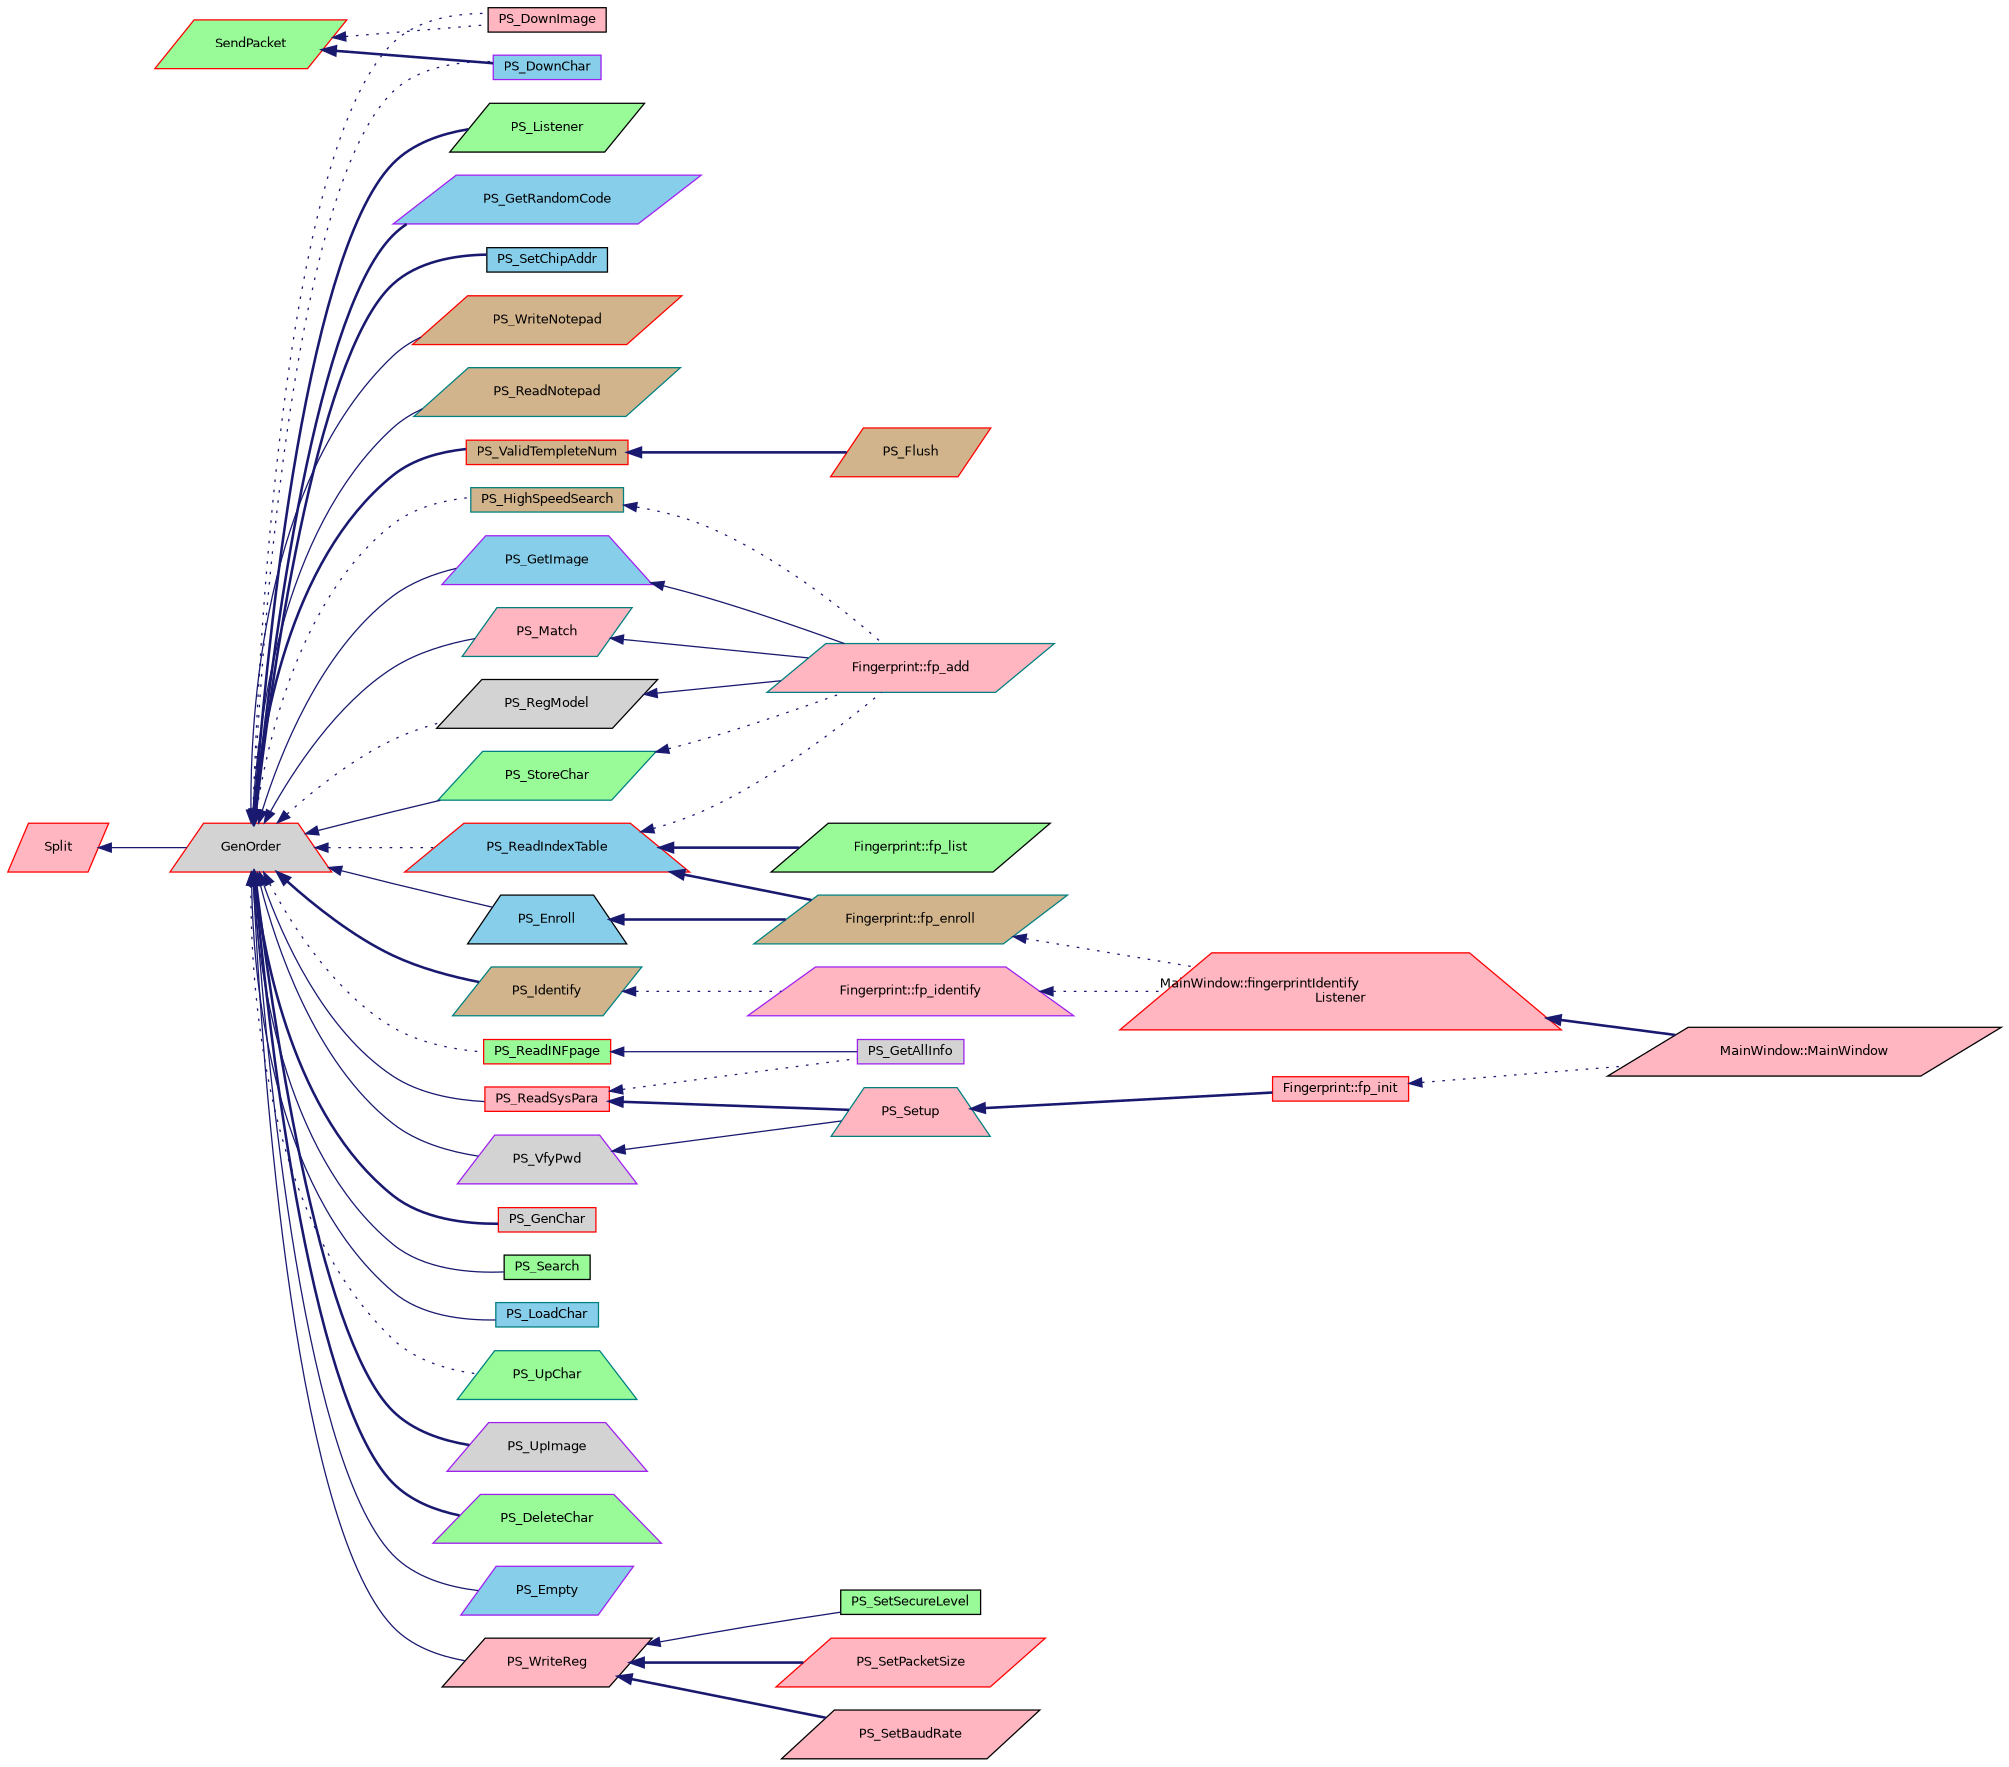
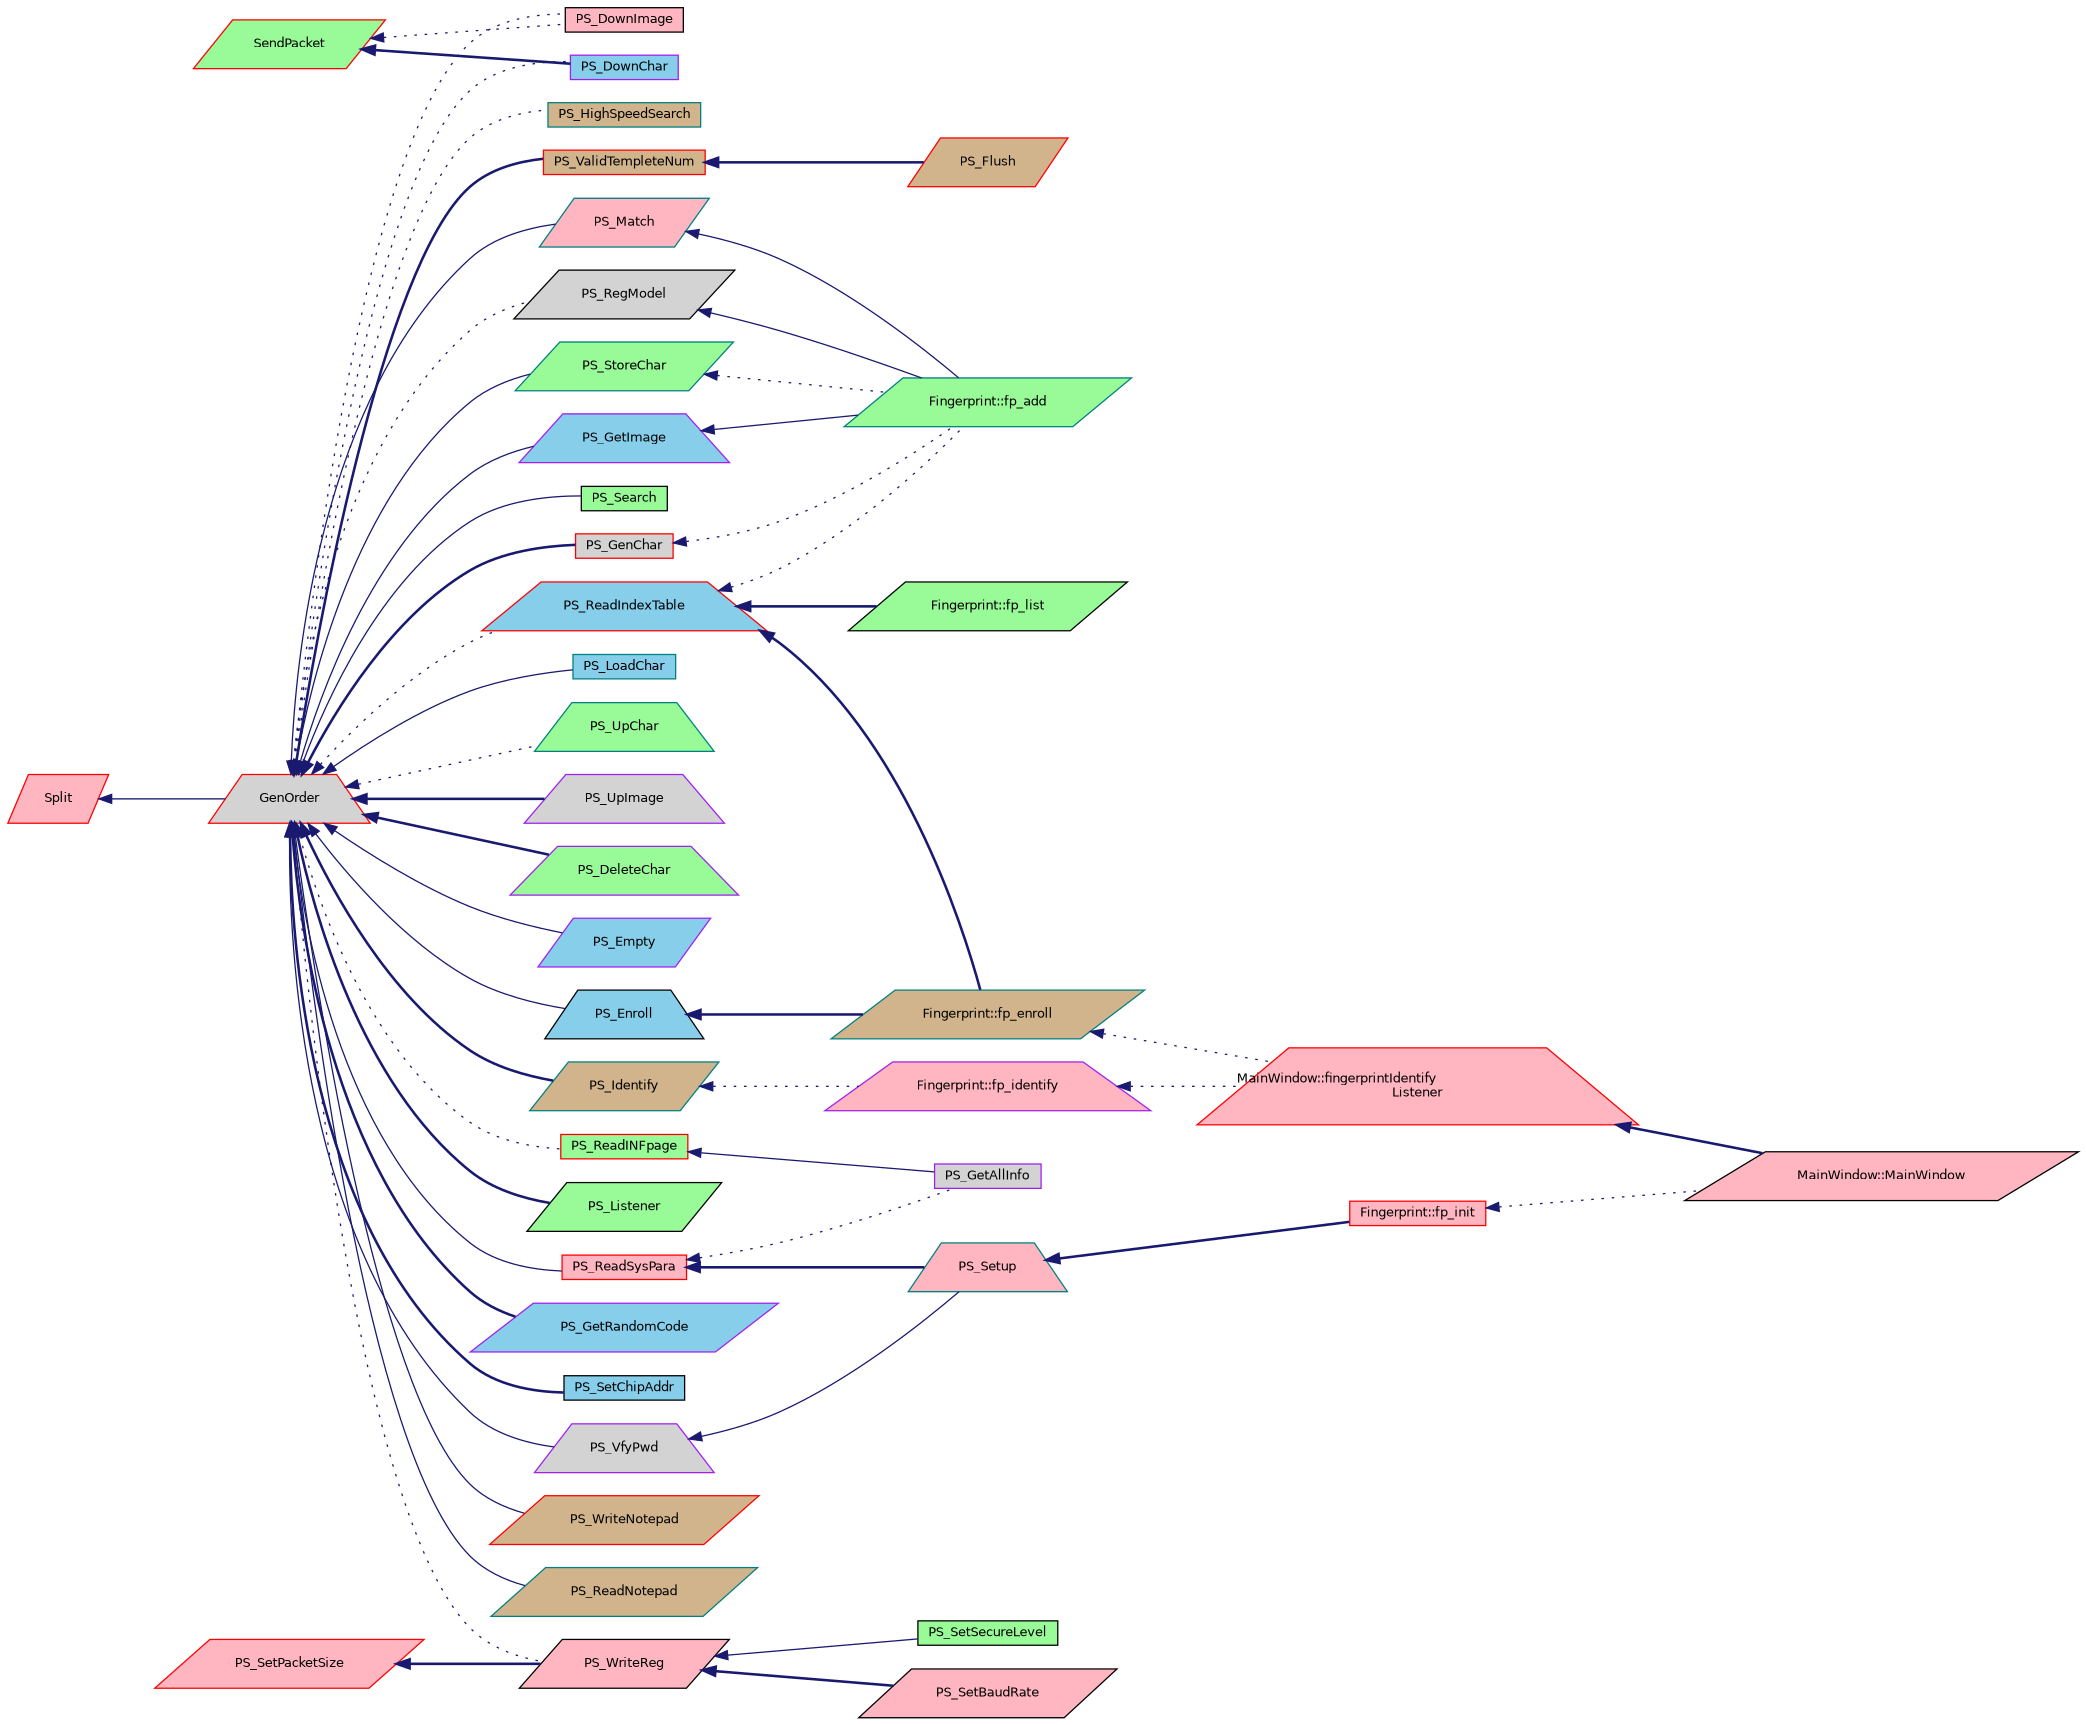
edge "Fingerprint::fp_add" -> "PS_HighSpeedSearch": now "Fingerprint::fp_add" -> "PS_GenChar"
node "Fingerprint::fp_add": fillcolor lightpink -> palegreen
edge "PS_WriteReg" -> "GenOrder": style solid -> dotted
edge "PS_SetPacketSize" -> "PS_WriteReg": reversed
